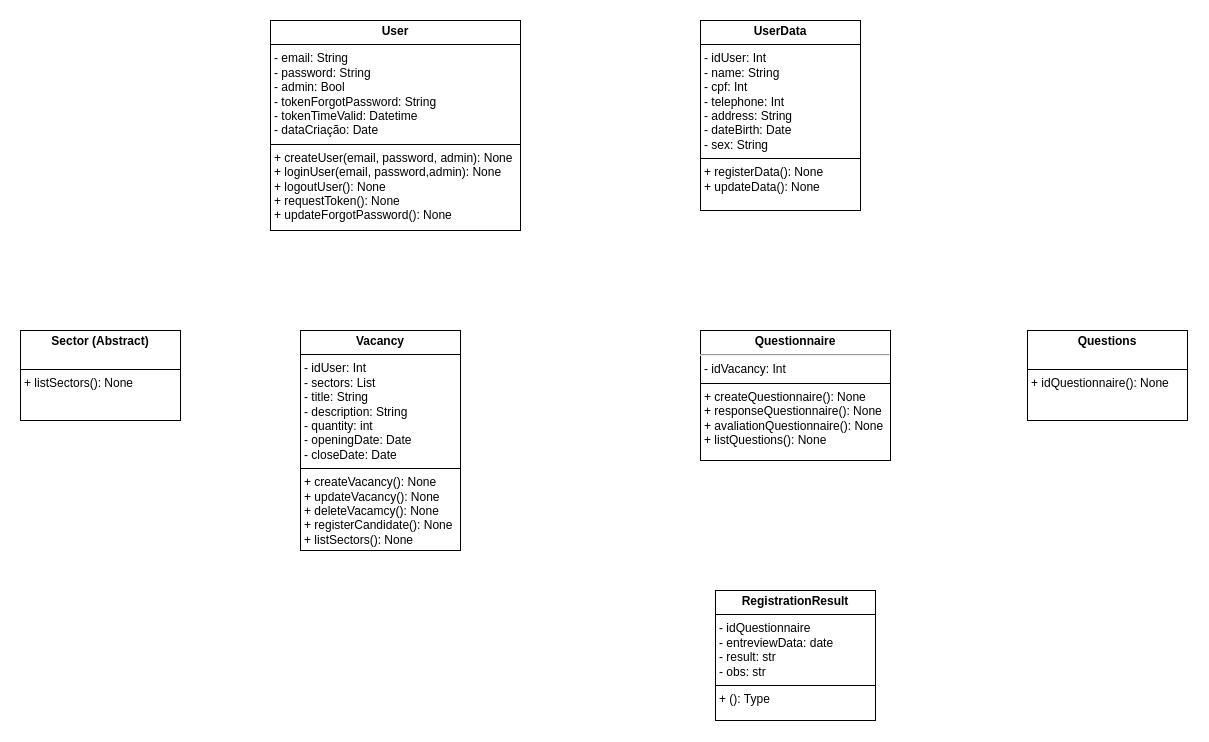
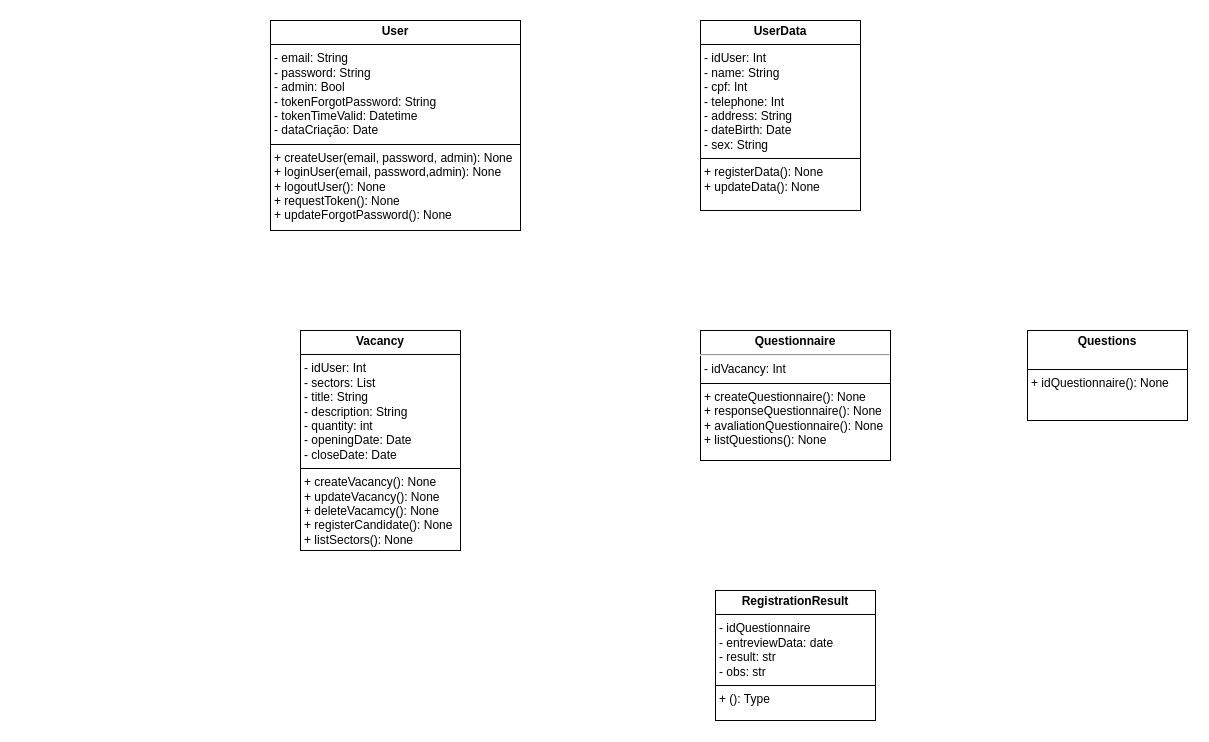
node "Sector (Abstract) + listSectors(): None": removed
